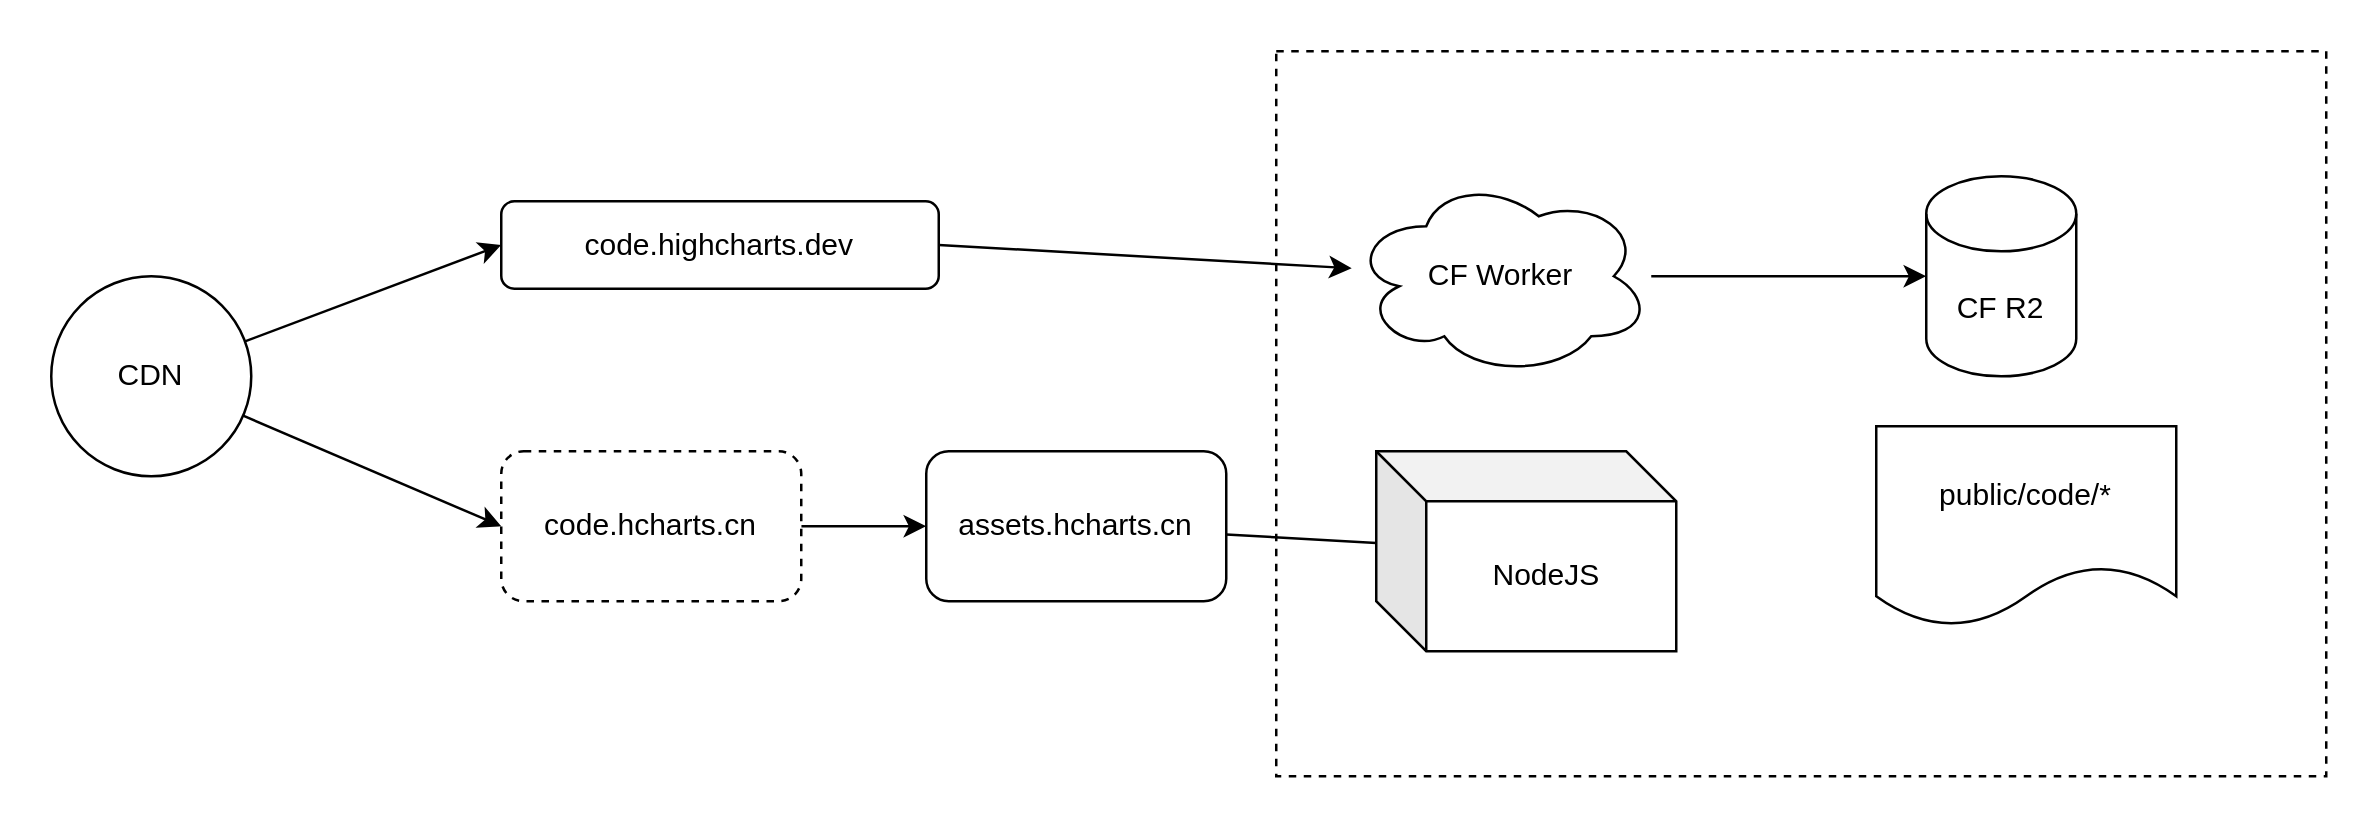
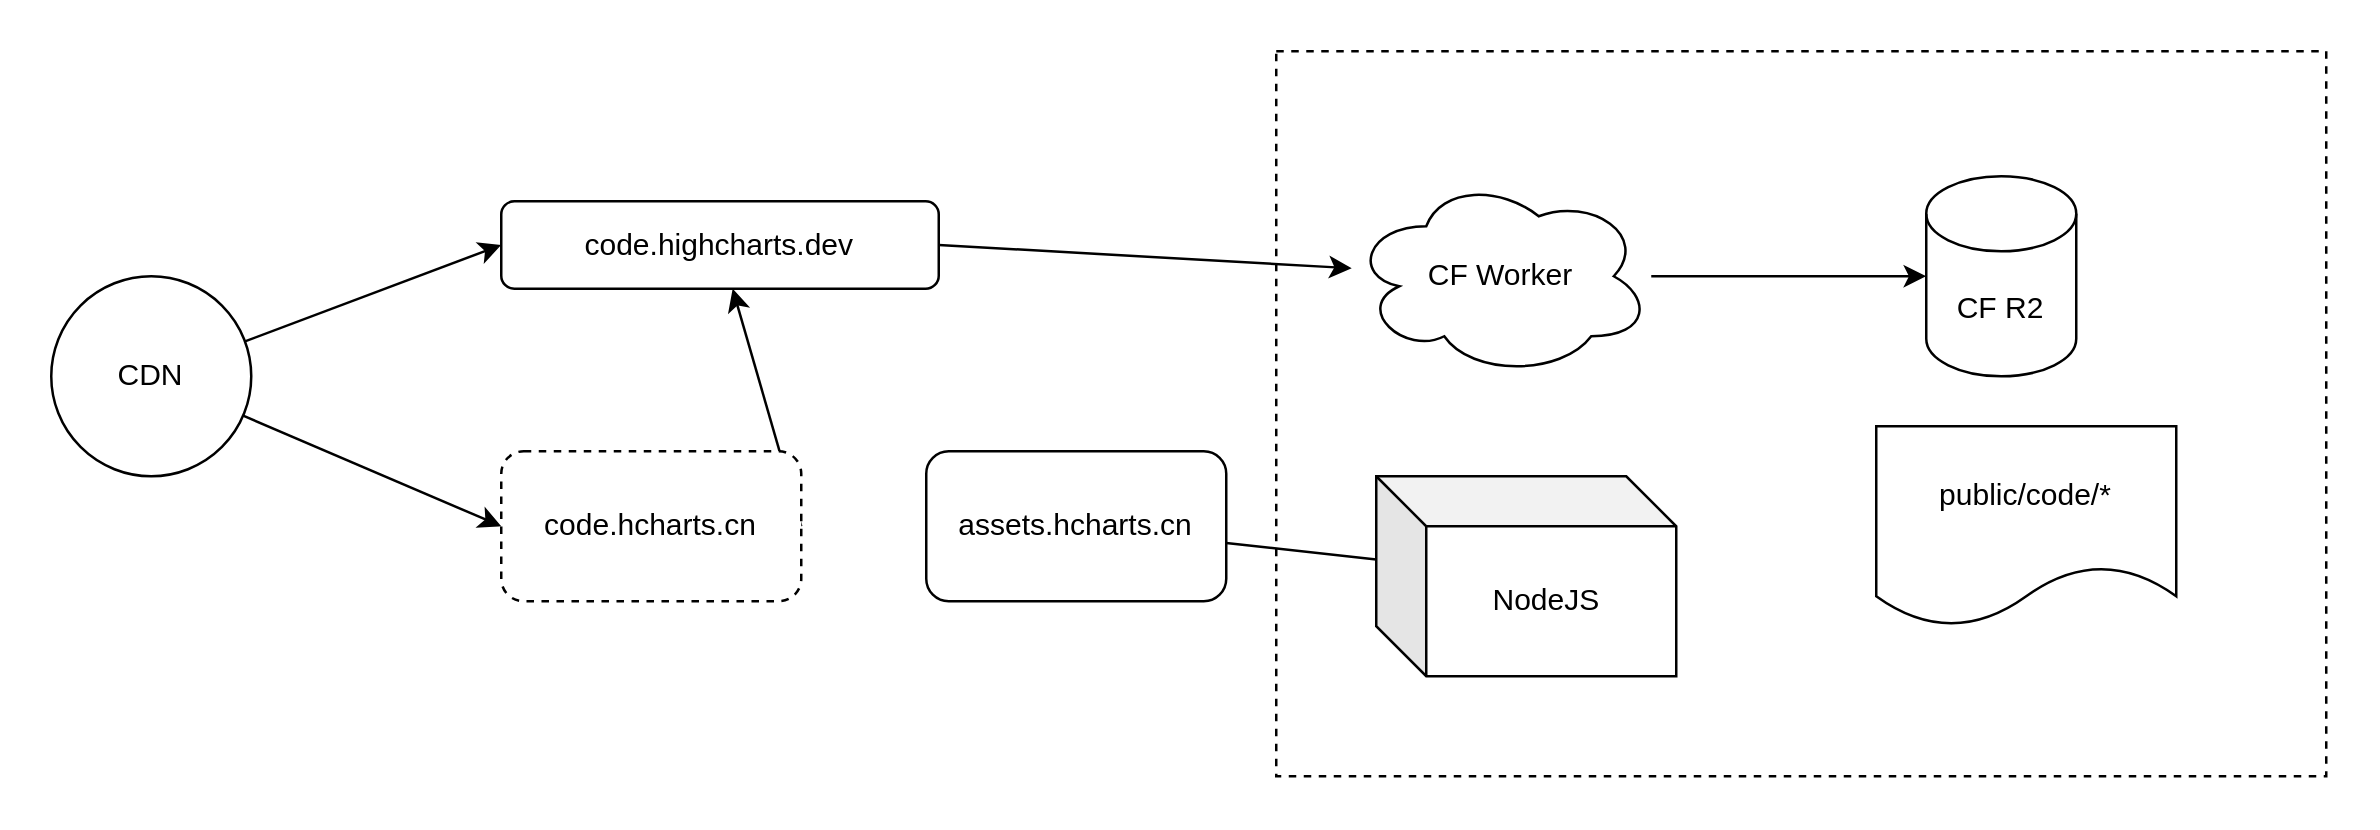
edge "code.hcharts.cn" -> "assets.hcharts.cn": now "code.hcharts.cn" -> "code.highcharts.dev"
node "NodeJS": moved (1526, 551) -> (1526, 576)
